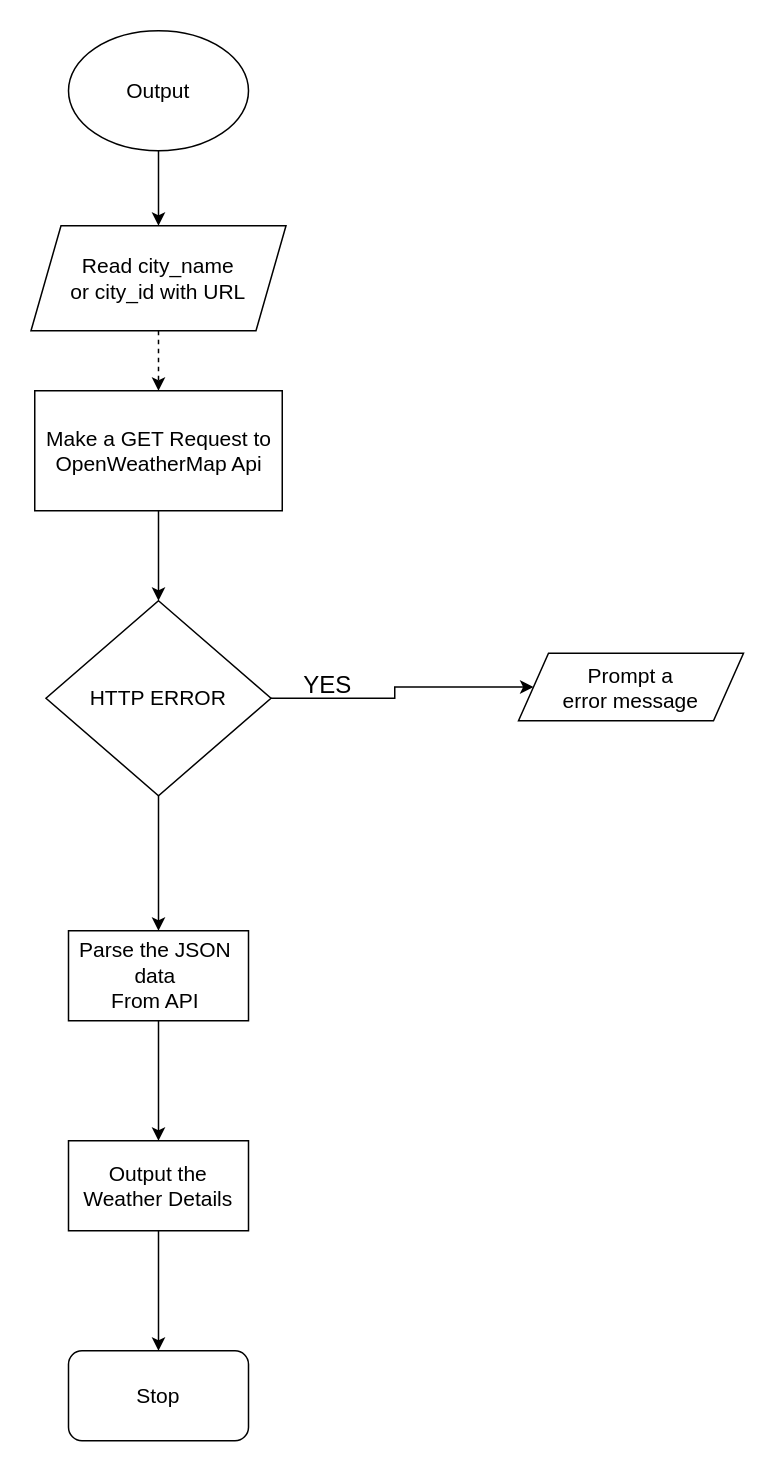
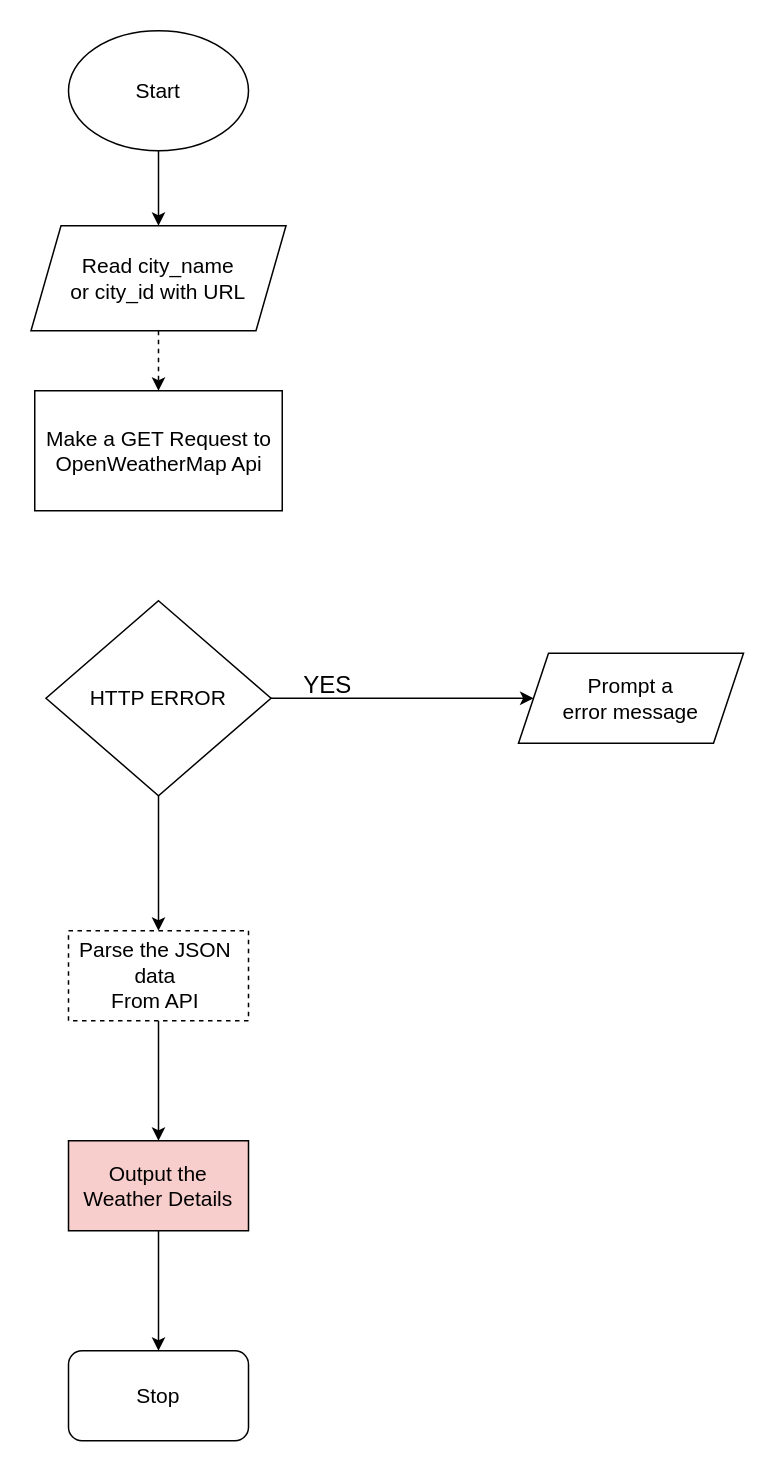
node "Output": label "Output" -> "Start"
edge "Make a GET Request to OpenWeatherMap Api" -> "HTTP ERROR": removed
node "Prompt a error message": size 225x68 -> 225x90
node "Parse the JSON data From API": style solid -> dashed
node "Output the Weather Details": fillcolor #ffffff -> #f8cecc
